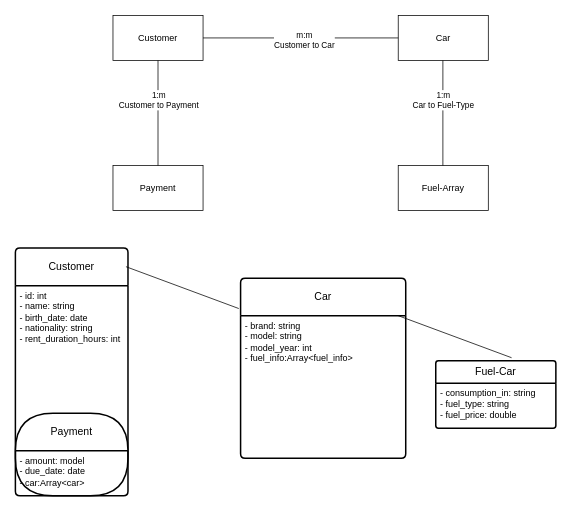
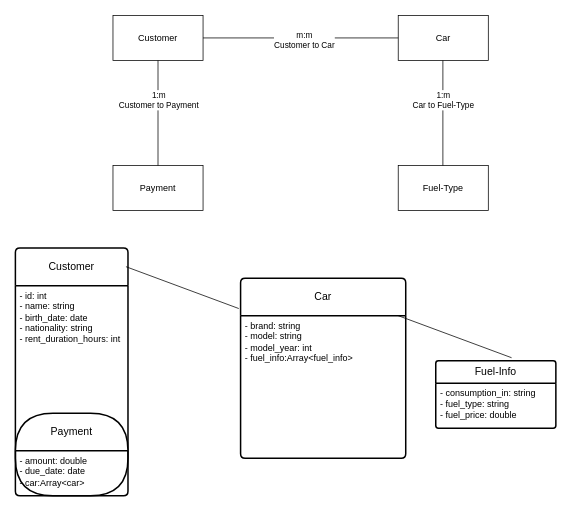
node "Fuel-Array": label "Fuel-Array" -> "Fuel-Type"
node "Fuel-Car": label "Fuel-Car" -> "Fuel-Info"
node "- amount: model - due_date: date - car:Array<car>": label "- amount: model - due_date: date - car:Array<car>" -> "- amount: double - due_date: date - car:Array<car>"
